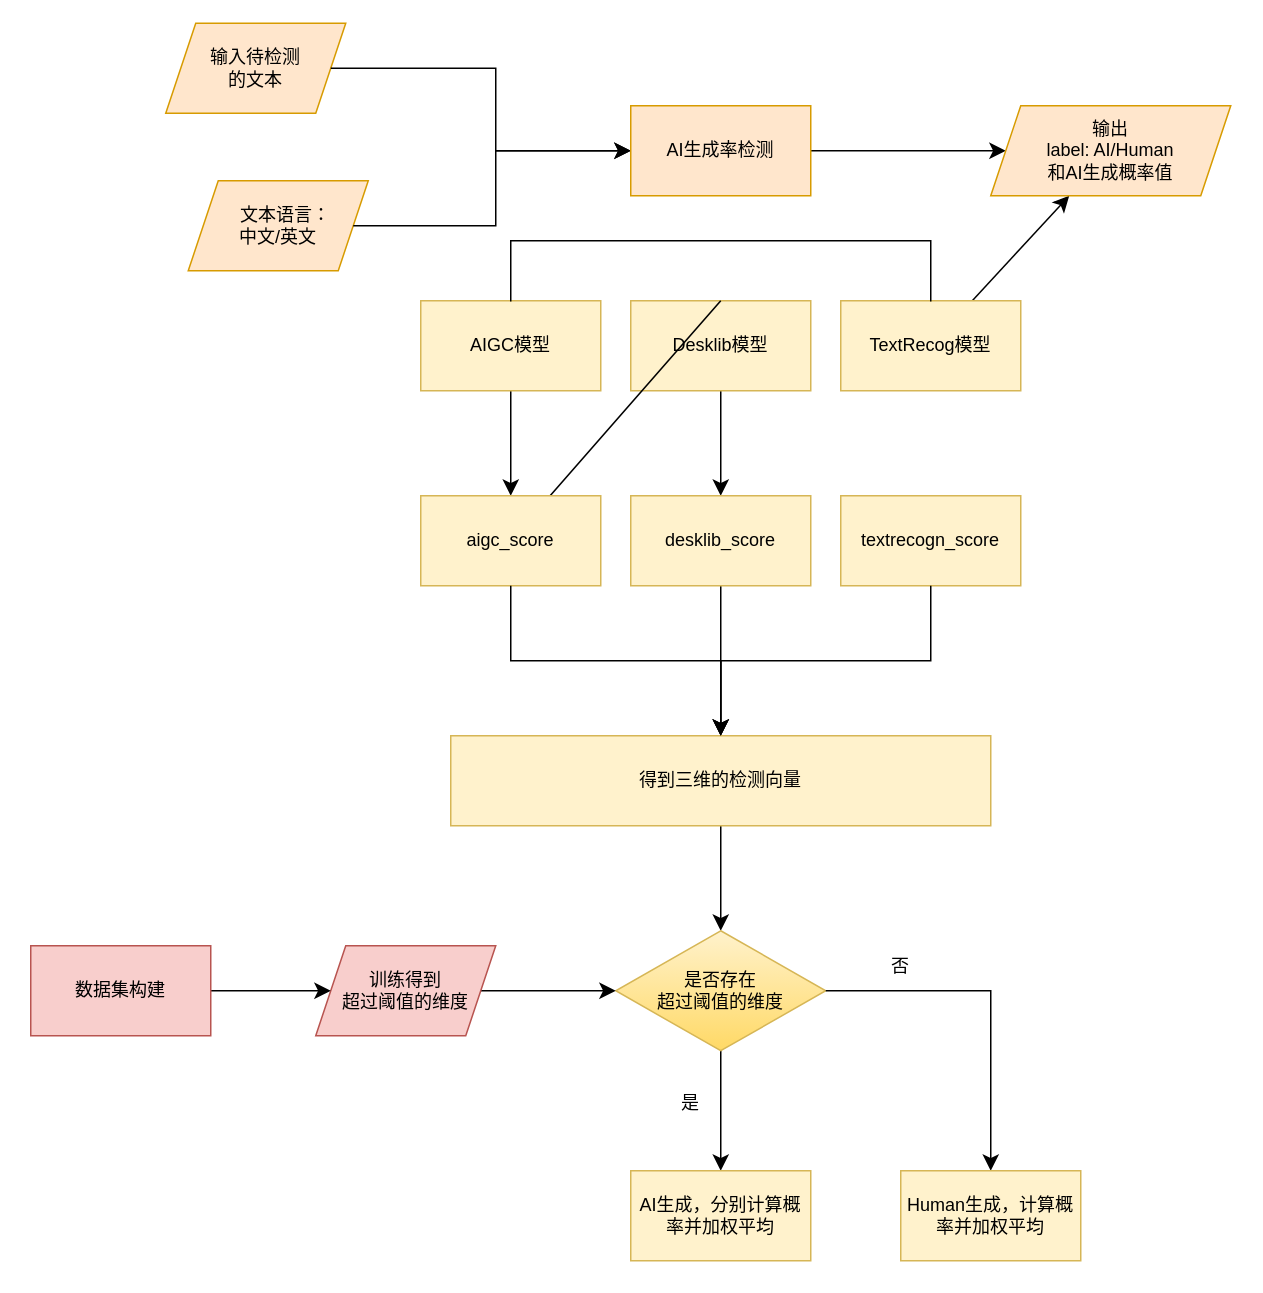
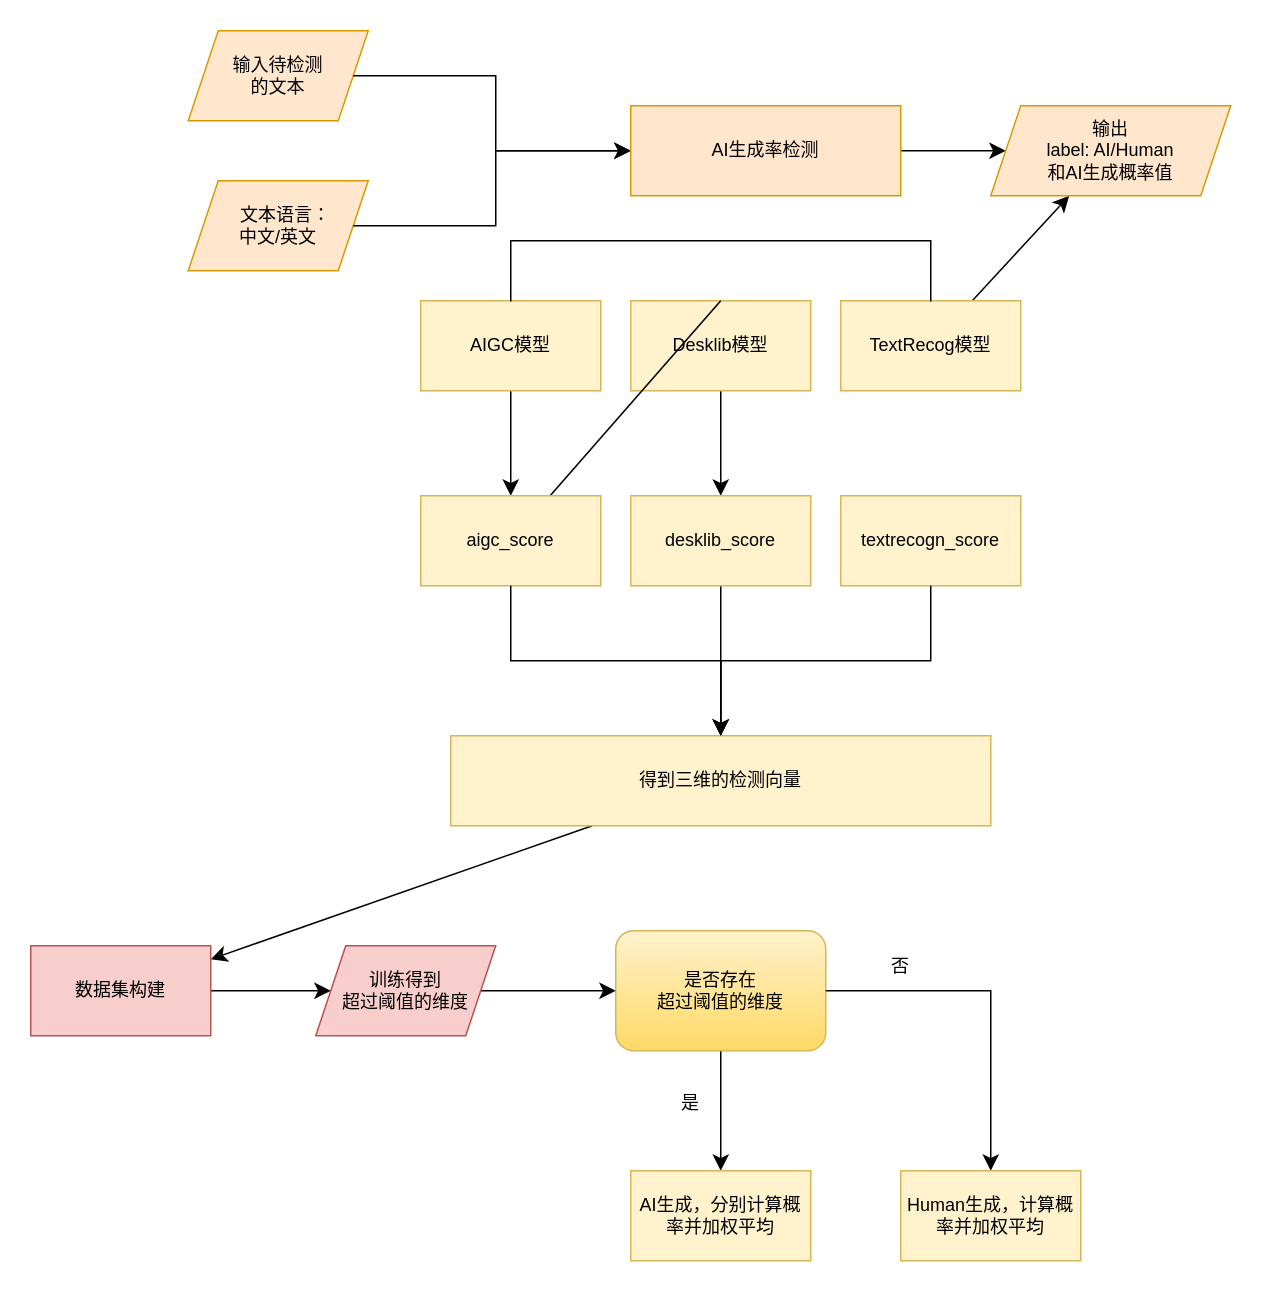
node "输入待检测 的文本": moved (256, 68) -> (278, 76)
node "AI生成率检测": size 180x90 -> 270x90
edge "得到三维的检测向量" -> "是否存在 超过阈值的维度": now "得到三维的检测向量" -> "数据集构建"
node "是否存在 超过阈值的维度": shape diamond -> rounded rectangle
